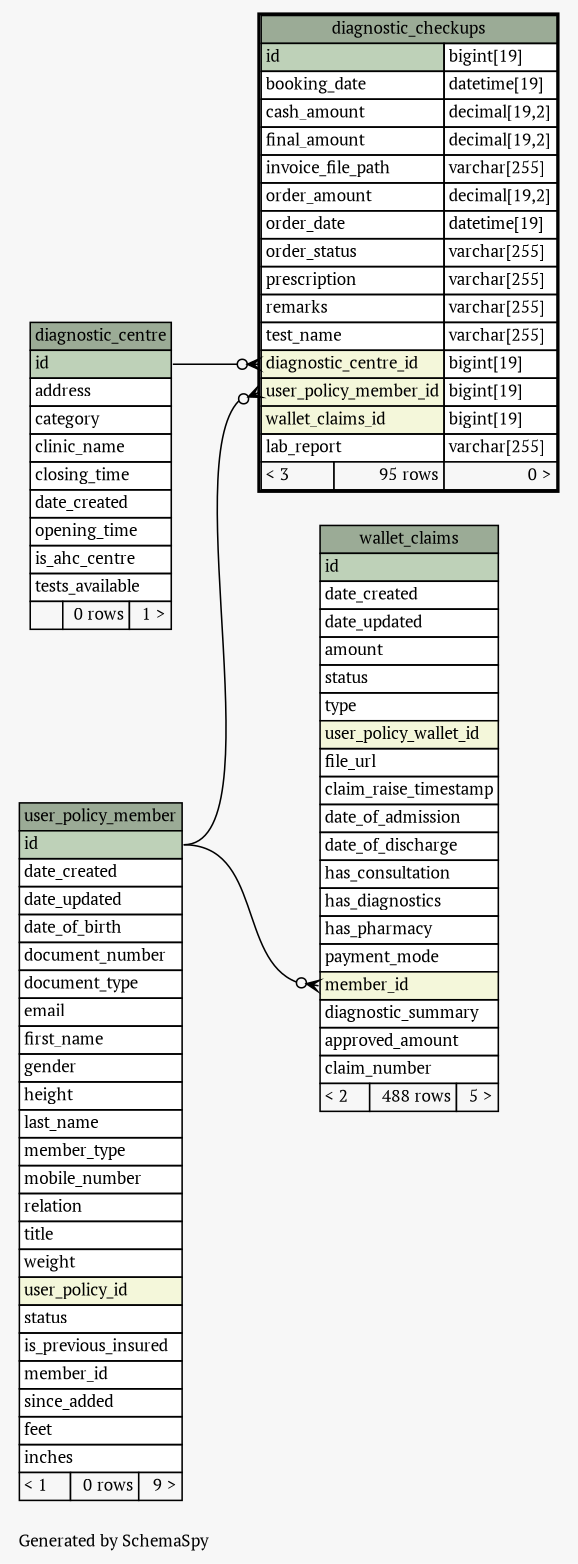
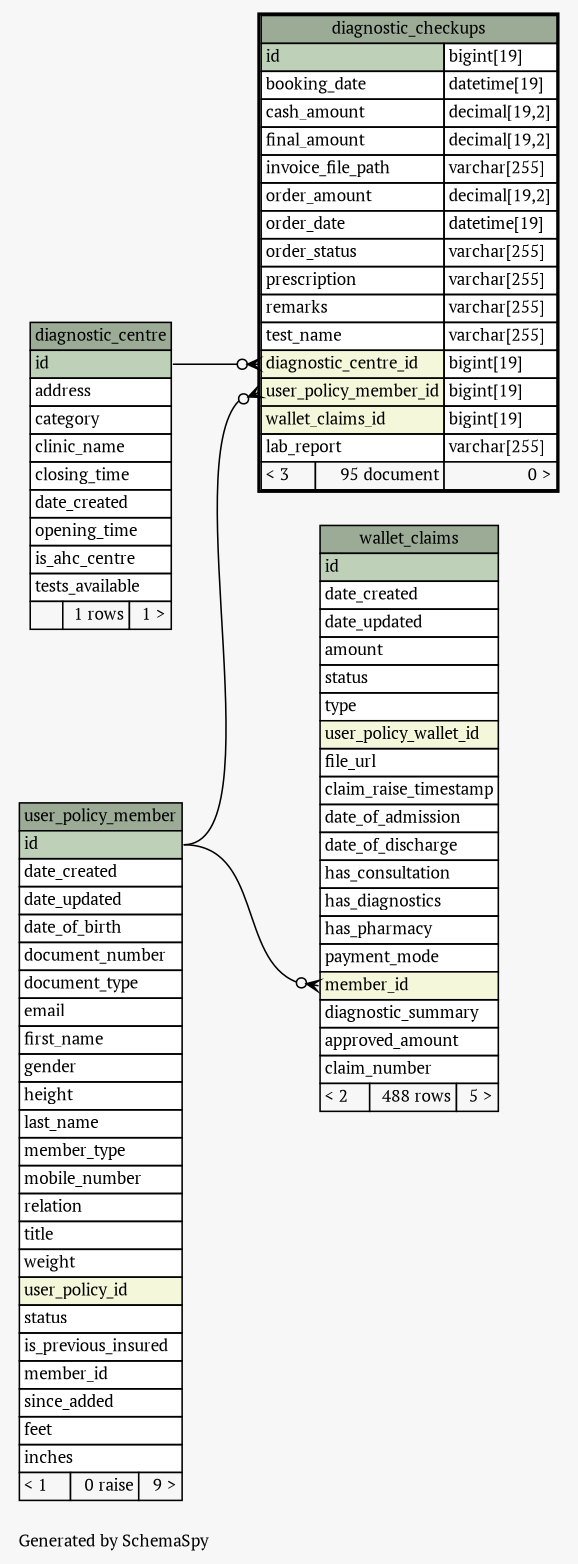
node "diagnostic_checkups": text "95 rows" -> "95 document"
node "diagnostic_centre": text "0 rows" -> "1 rows"
node "user_policy_member": text "0 rows" -> "0 raise"
